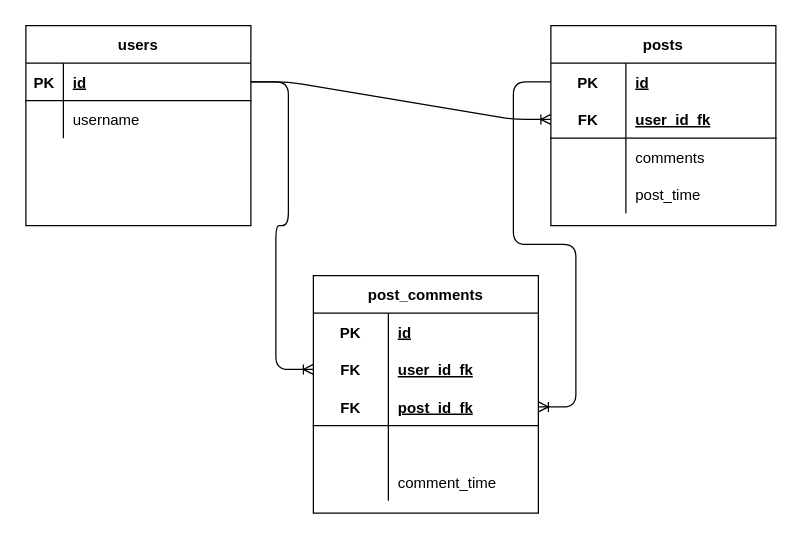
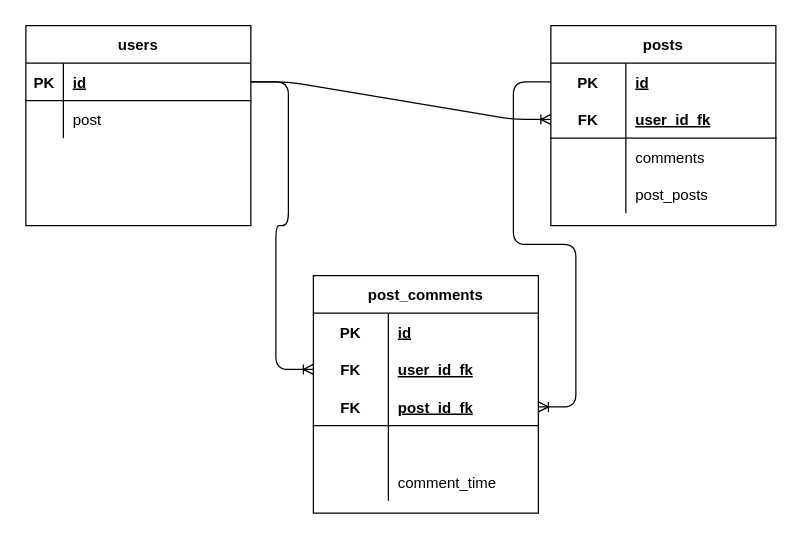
node "username": label "username" -> "post"
node "post_time": label "post_time" -> "post_posts"
